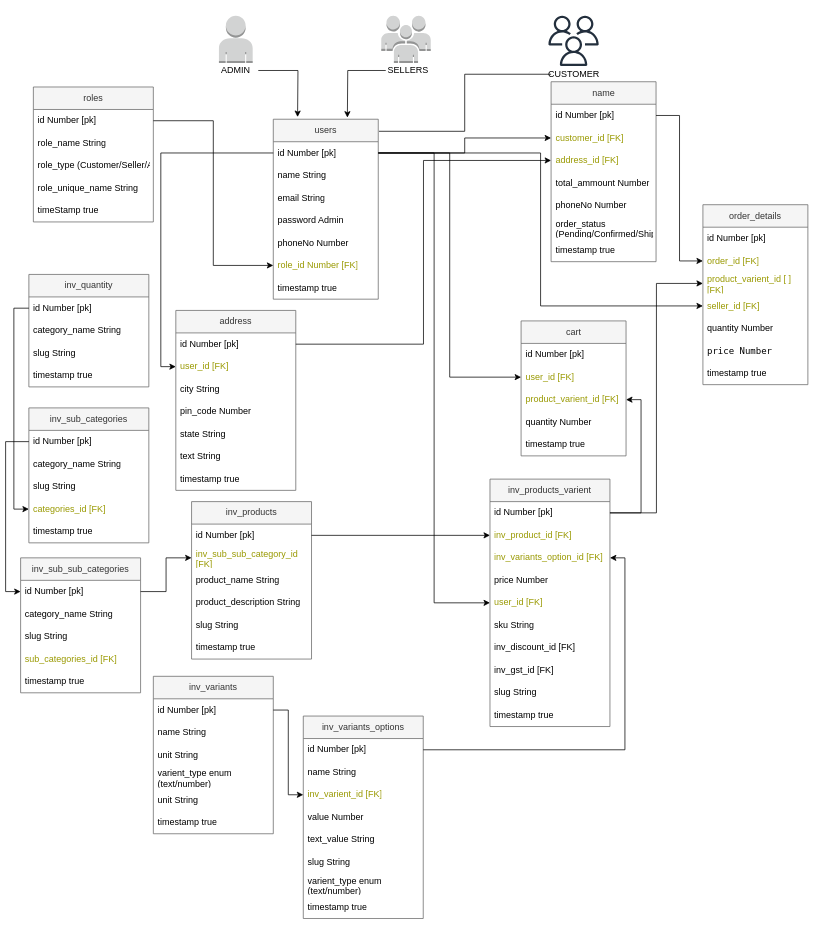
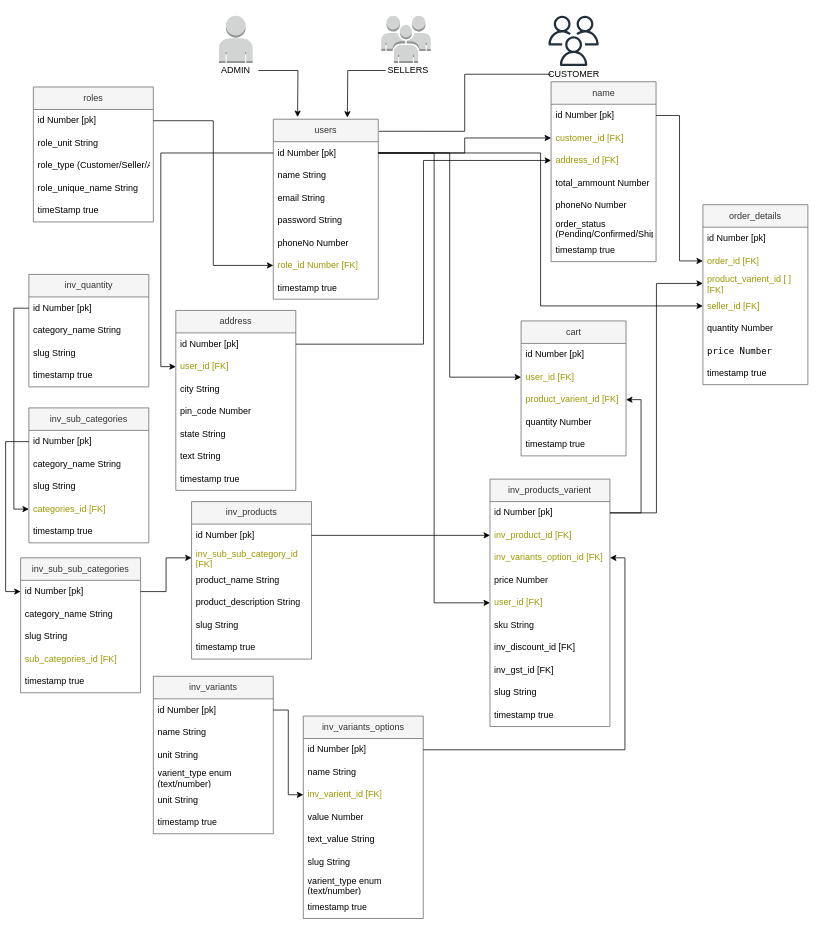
node "role_name String": label "role_name String" -> "role_unit String"
node "password Admin": label "password Admin" -> "password String"
